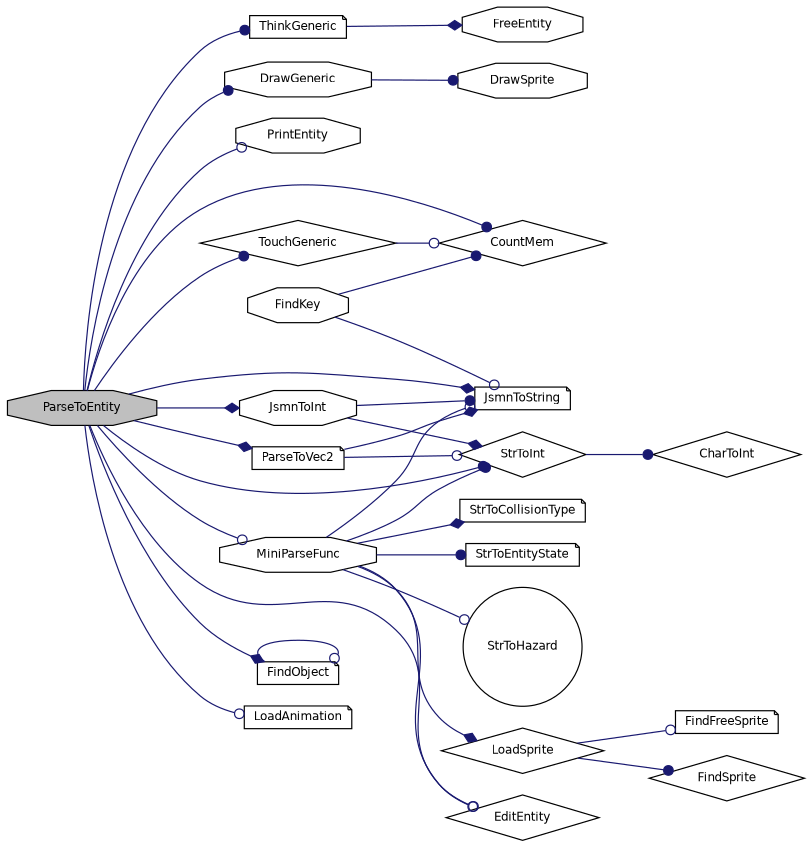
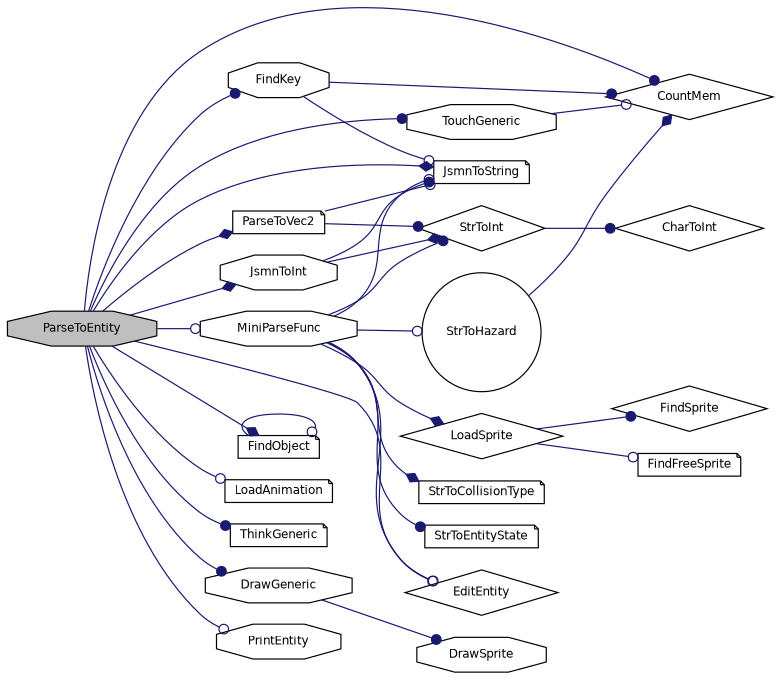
node "FreeEntity": removed
edge "StrToHazard" -> "CountMem": added
node "TouchGeneric": shape diamond -> octagon
edge "ParseToVec2" -> "JsmnToString": arrowhead diamond -> odot
edge "ParseToVec2" -> "StrToInt": arrowhead odot -> dot
edge "ParseToEntity" -> "StrToInt": now "ParseToEntity" -> "FindKey"
